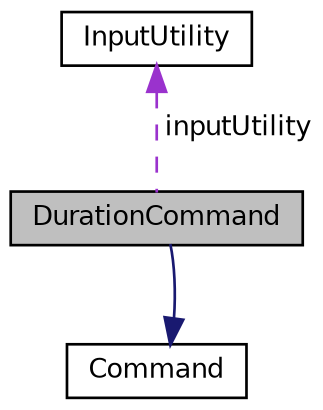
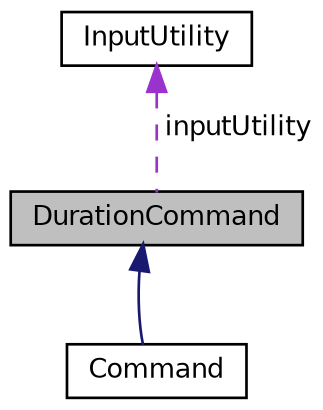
edge "DurationCommand" -> "Command": reversed
